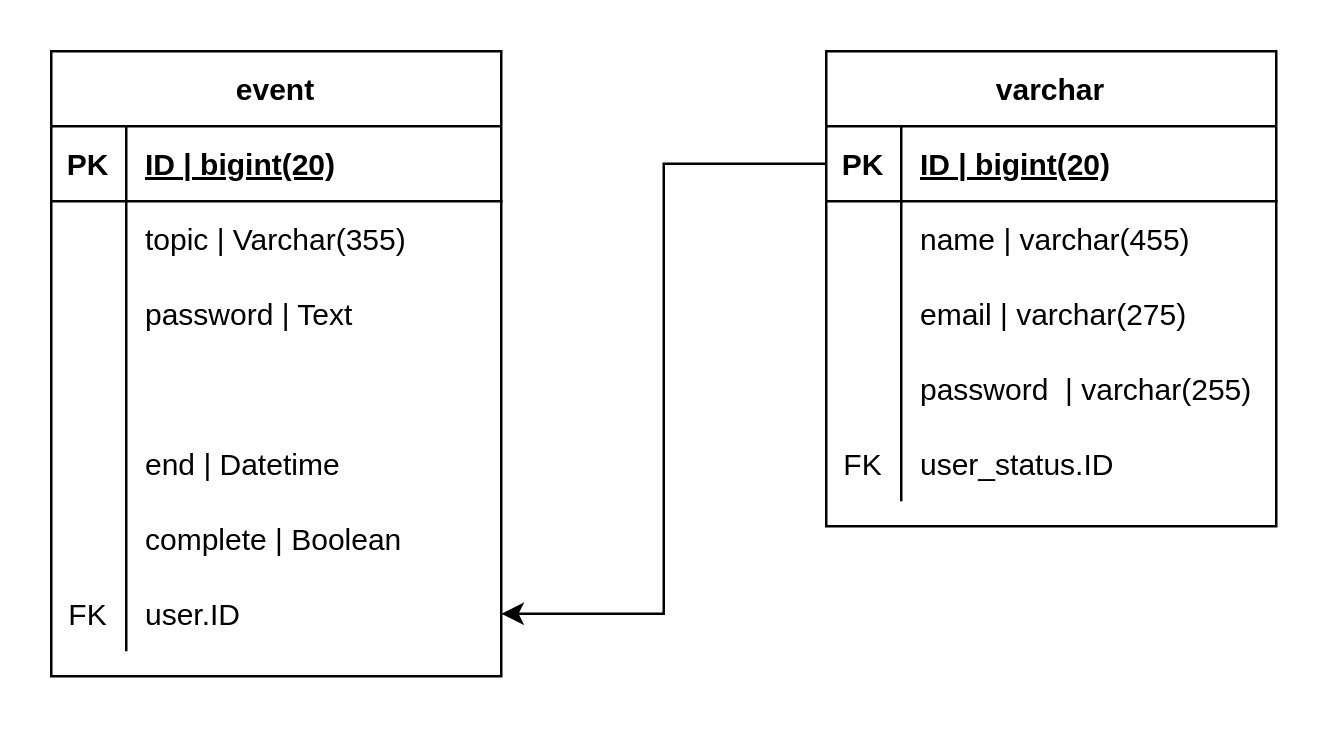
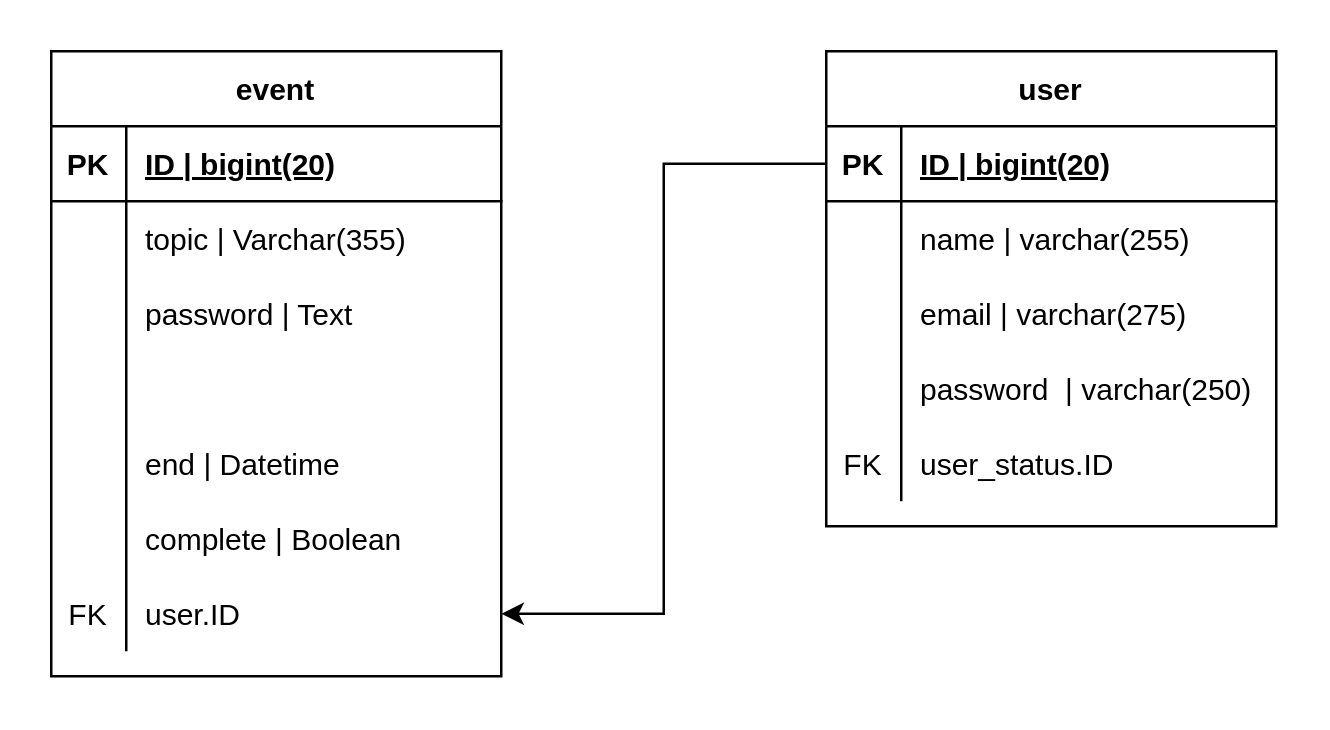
node "varchar": label "varchar" -> "user"
node "name | varchar(455)": label "name | varchar(455)" -> "name | varchar(255)"
node "password | varchar(255)": label "password | varchar(255)" -> "password | varchar(250)"
